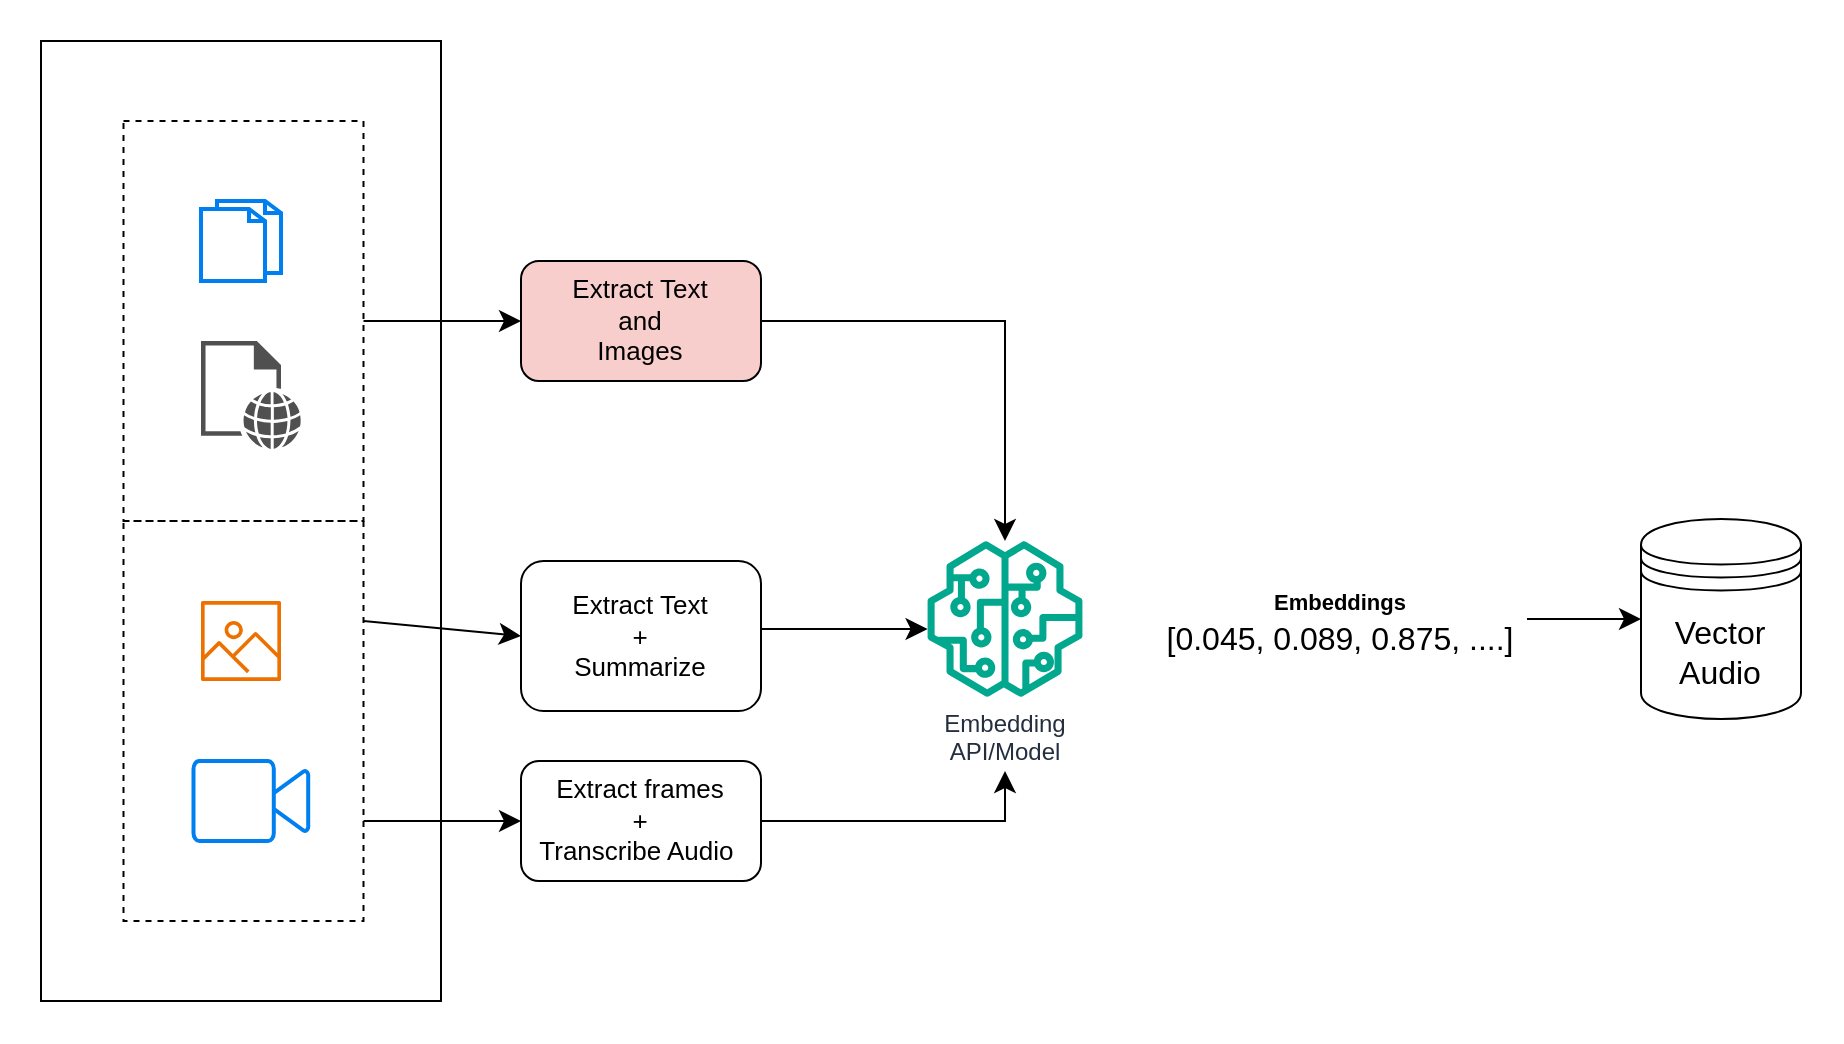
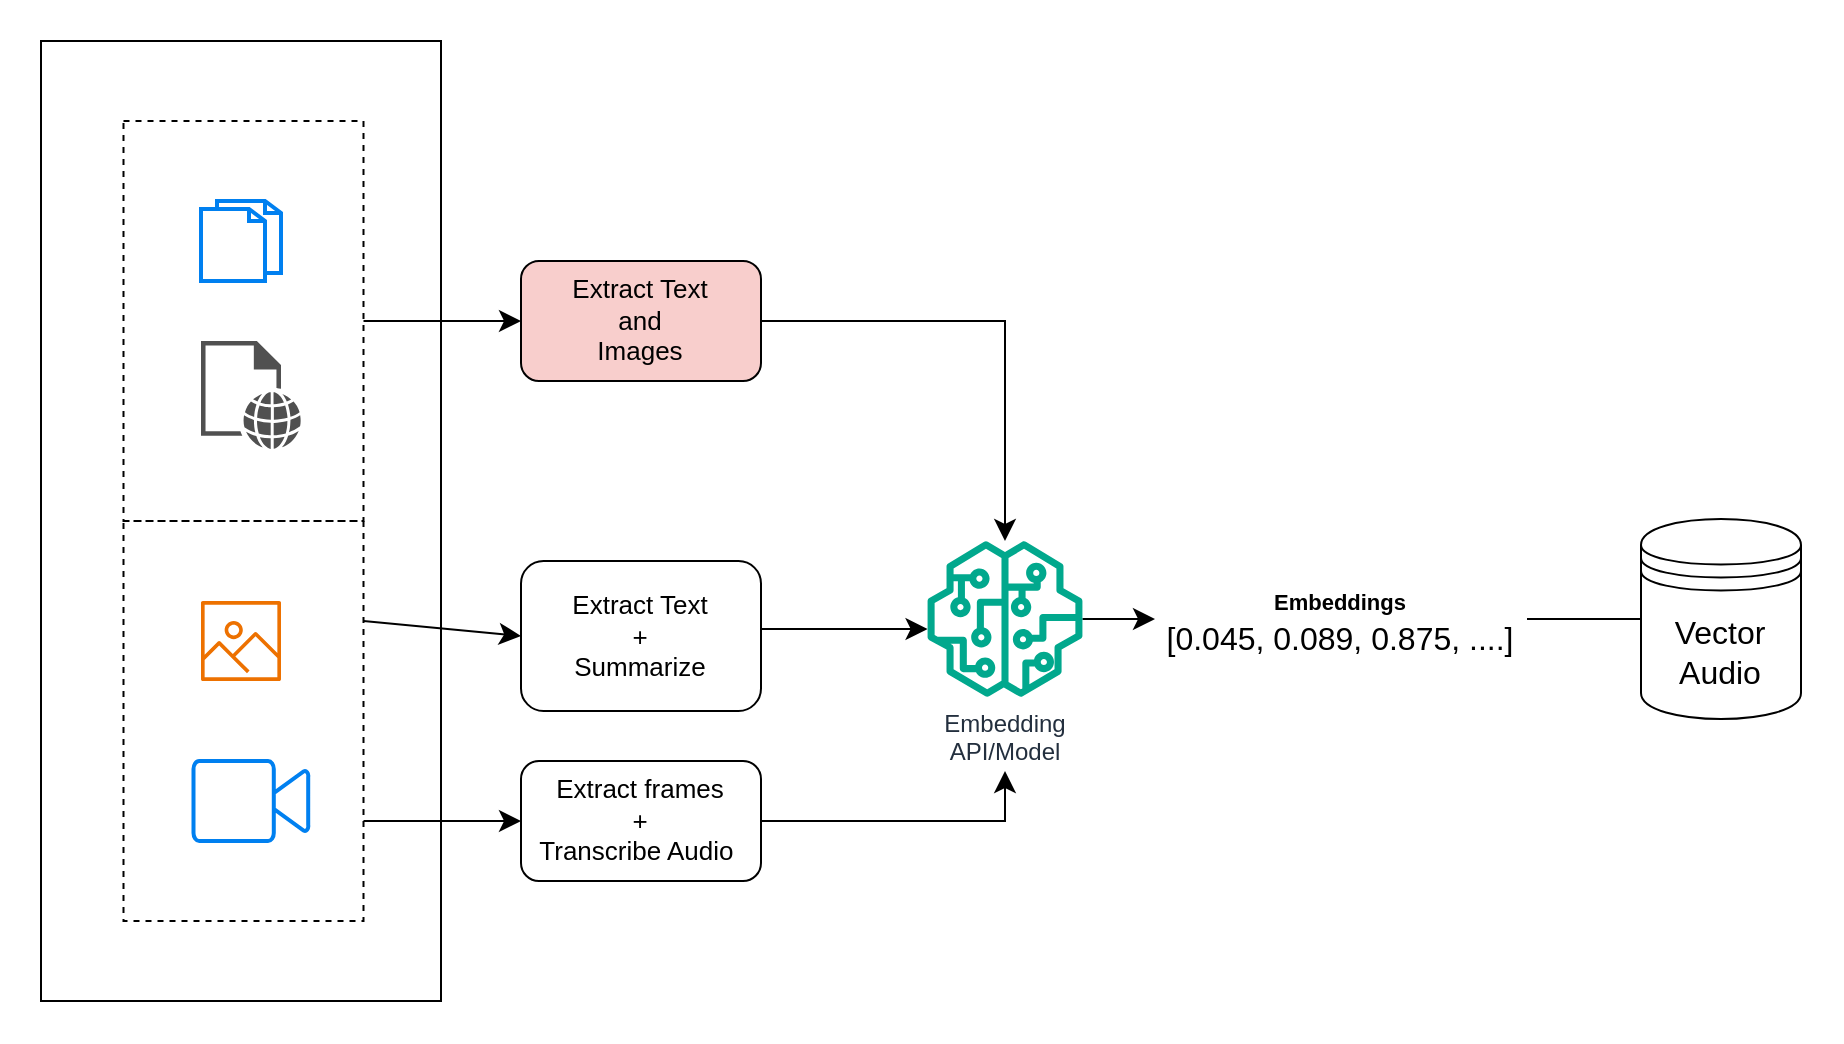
edge "Embedding API/Model" -> "Embeddings [0.045, 0.089, 0.875, ....]": added
edge "Embeddings [0.045, 0.089, 0.875, ....]" -> "Vector Audio": arrowhead classic -> none
